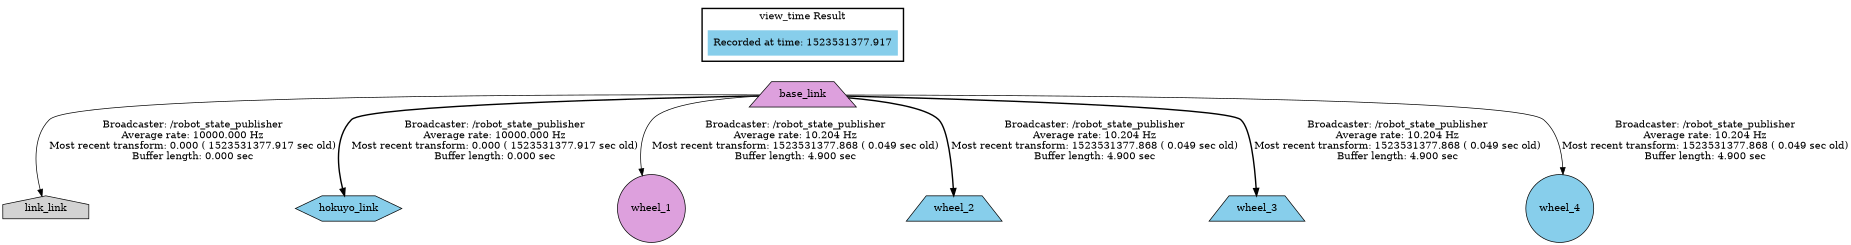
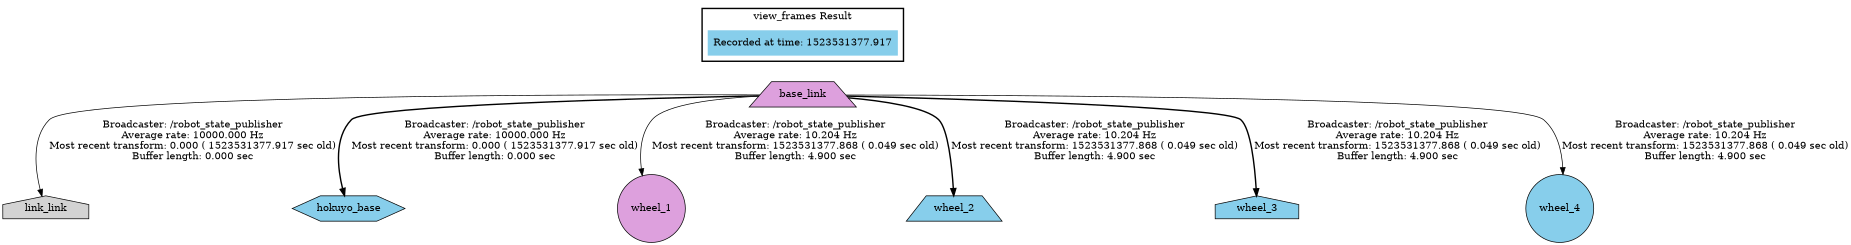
cluster "view_time Result": label "view_time Result" -> "view_frames Result"
node "hokuyo_link": label "hokuyo_link" -> "hokuyo_base"
node "wheel_3": shape trapezium -> house
